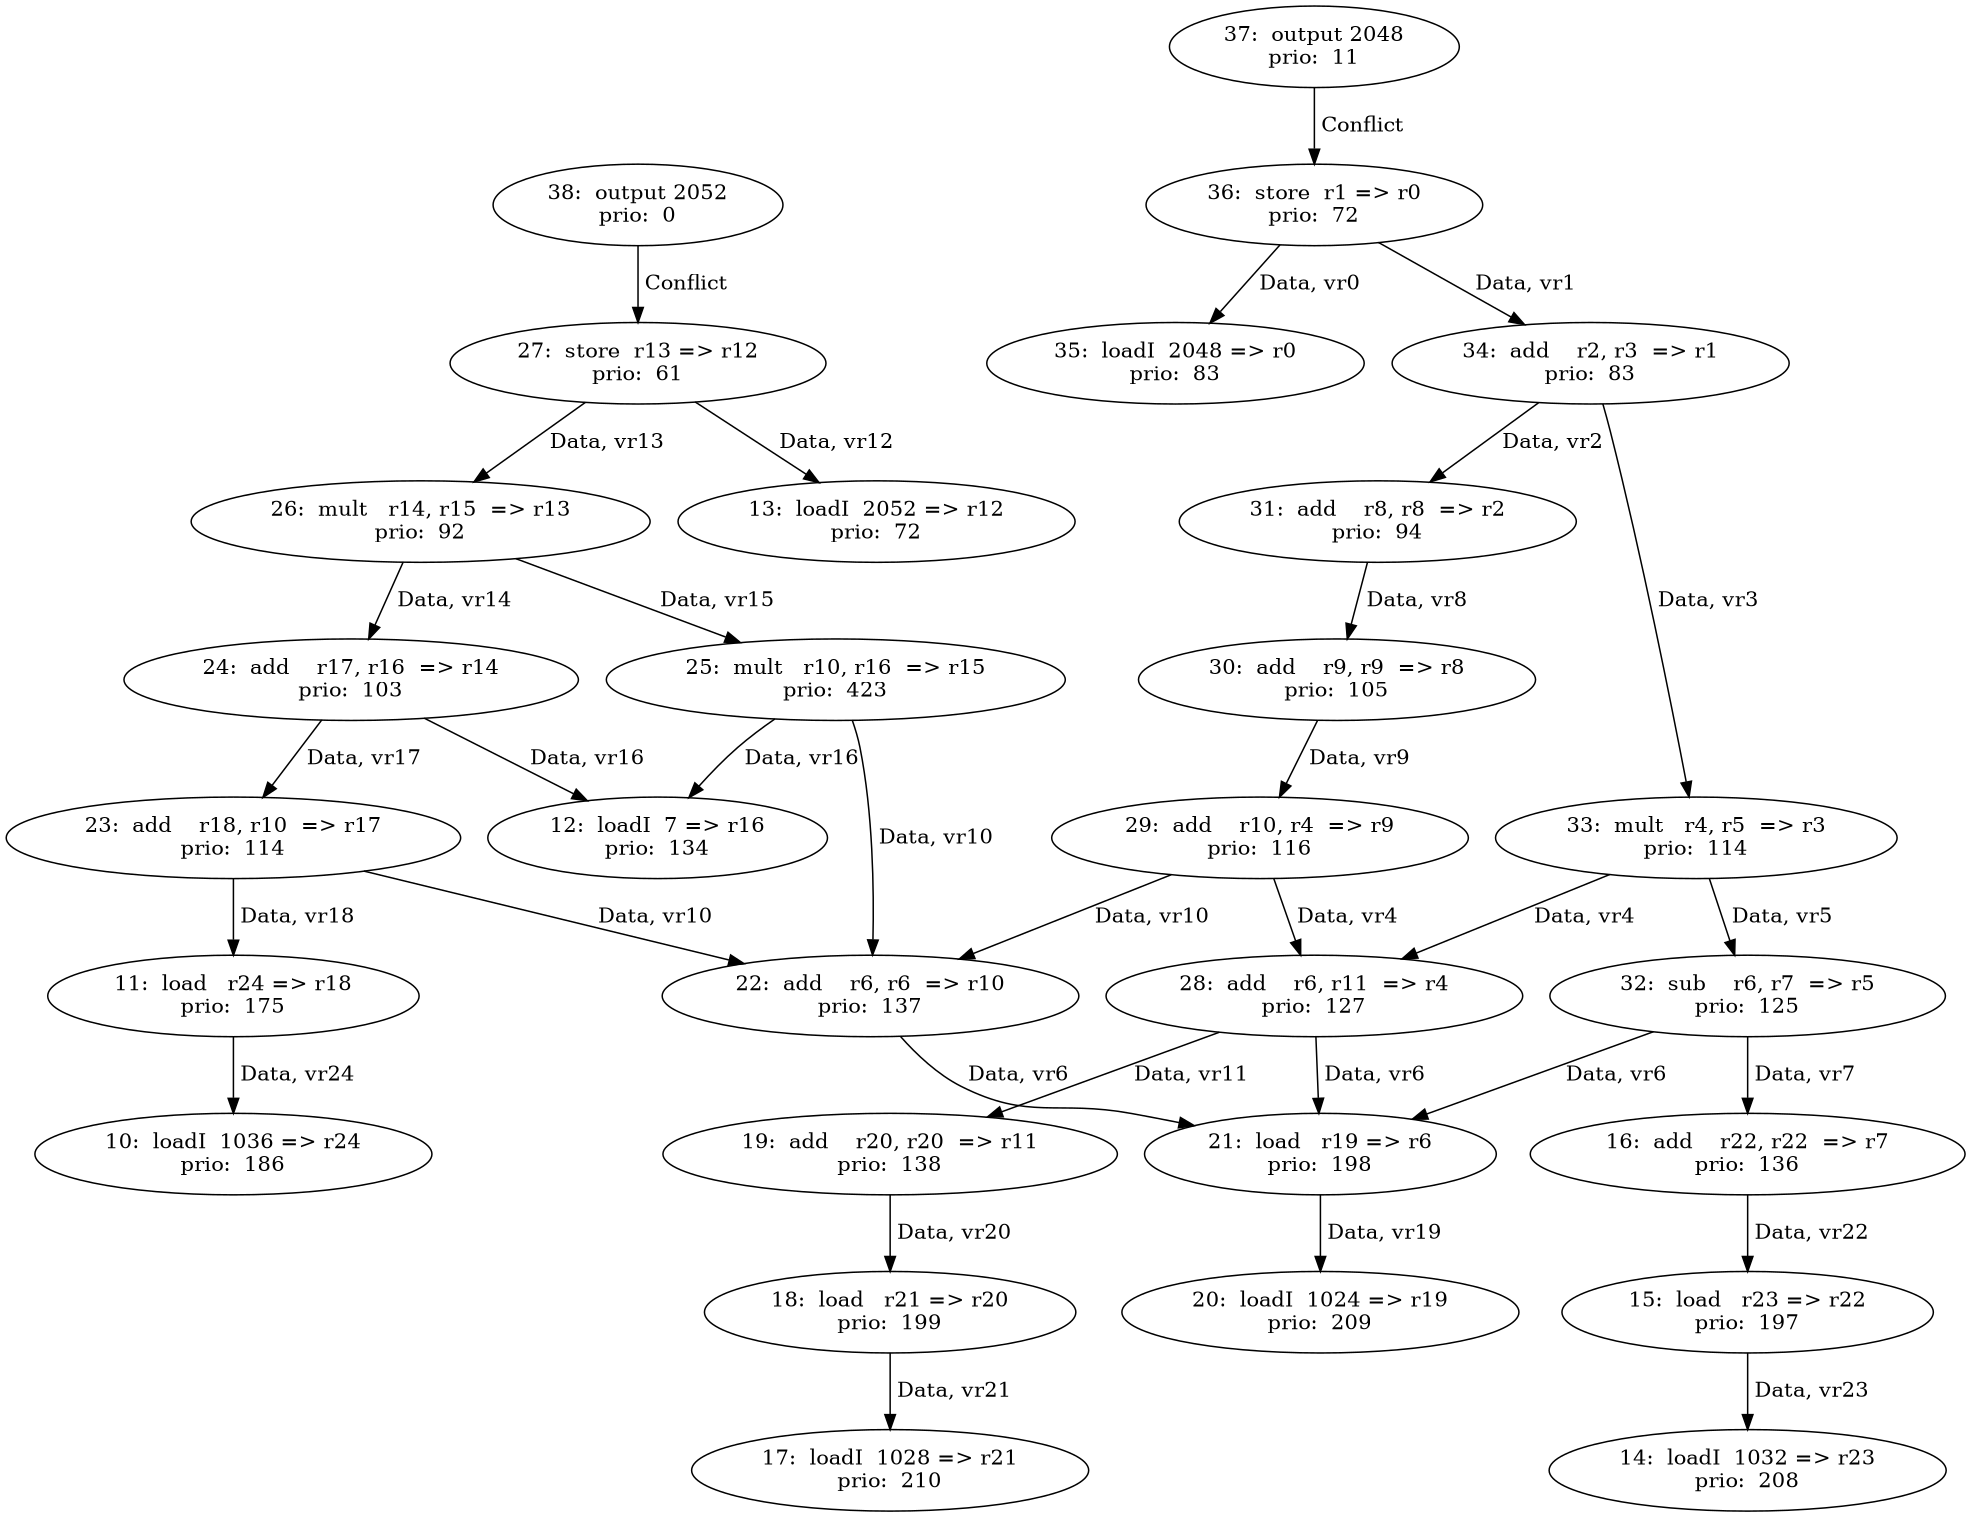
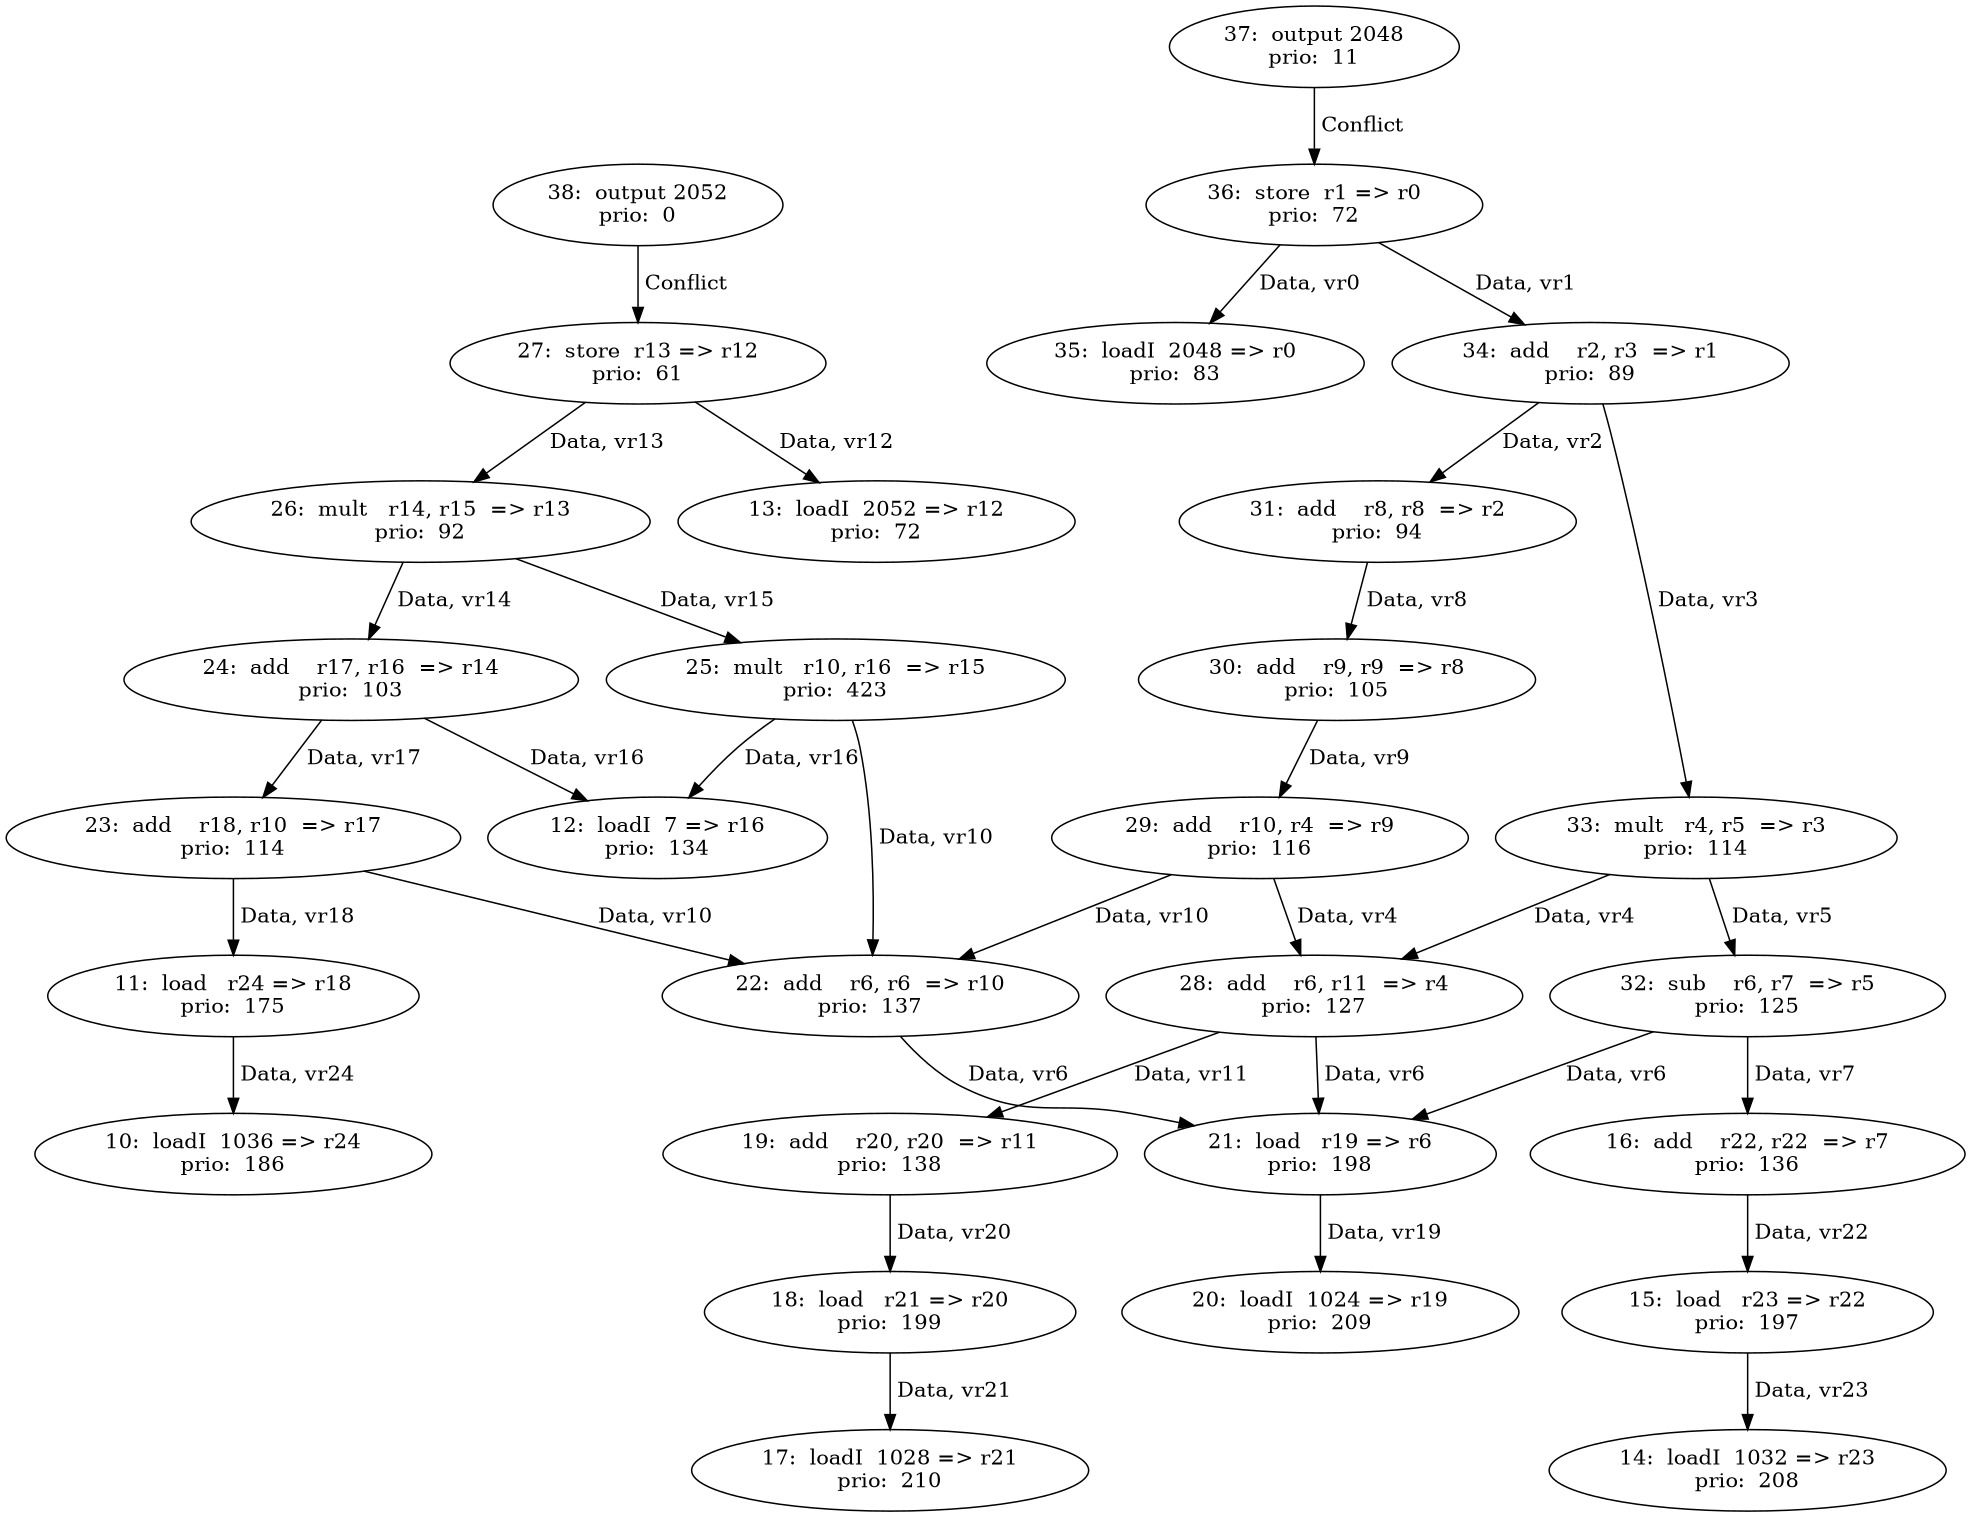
node "34:  add    r2, r3  => r1 prio:  83": label "34:  add    r2, r3  => r1 prio:  83" -> "34:  add    r2, r3  => r1 prio:  89"
